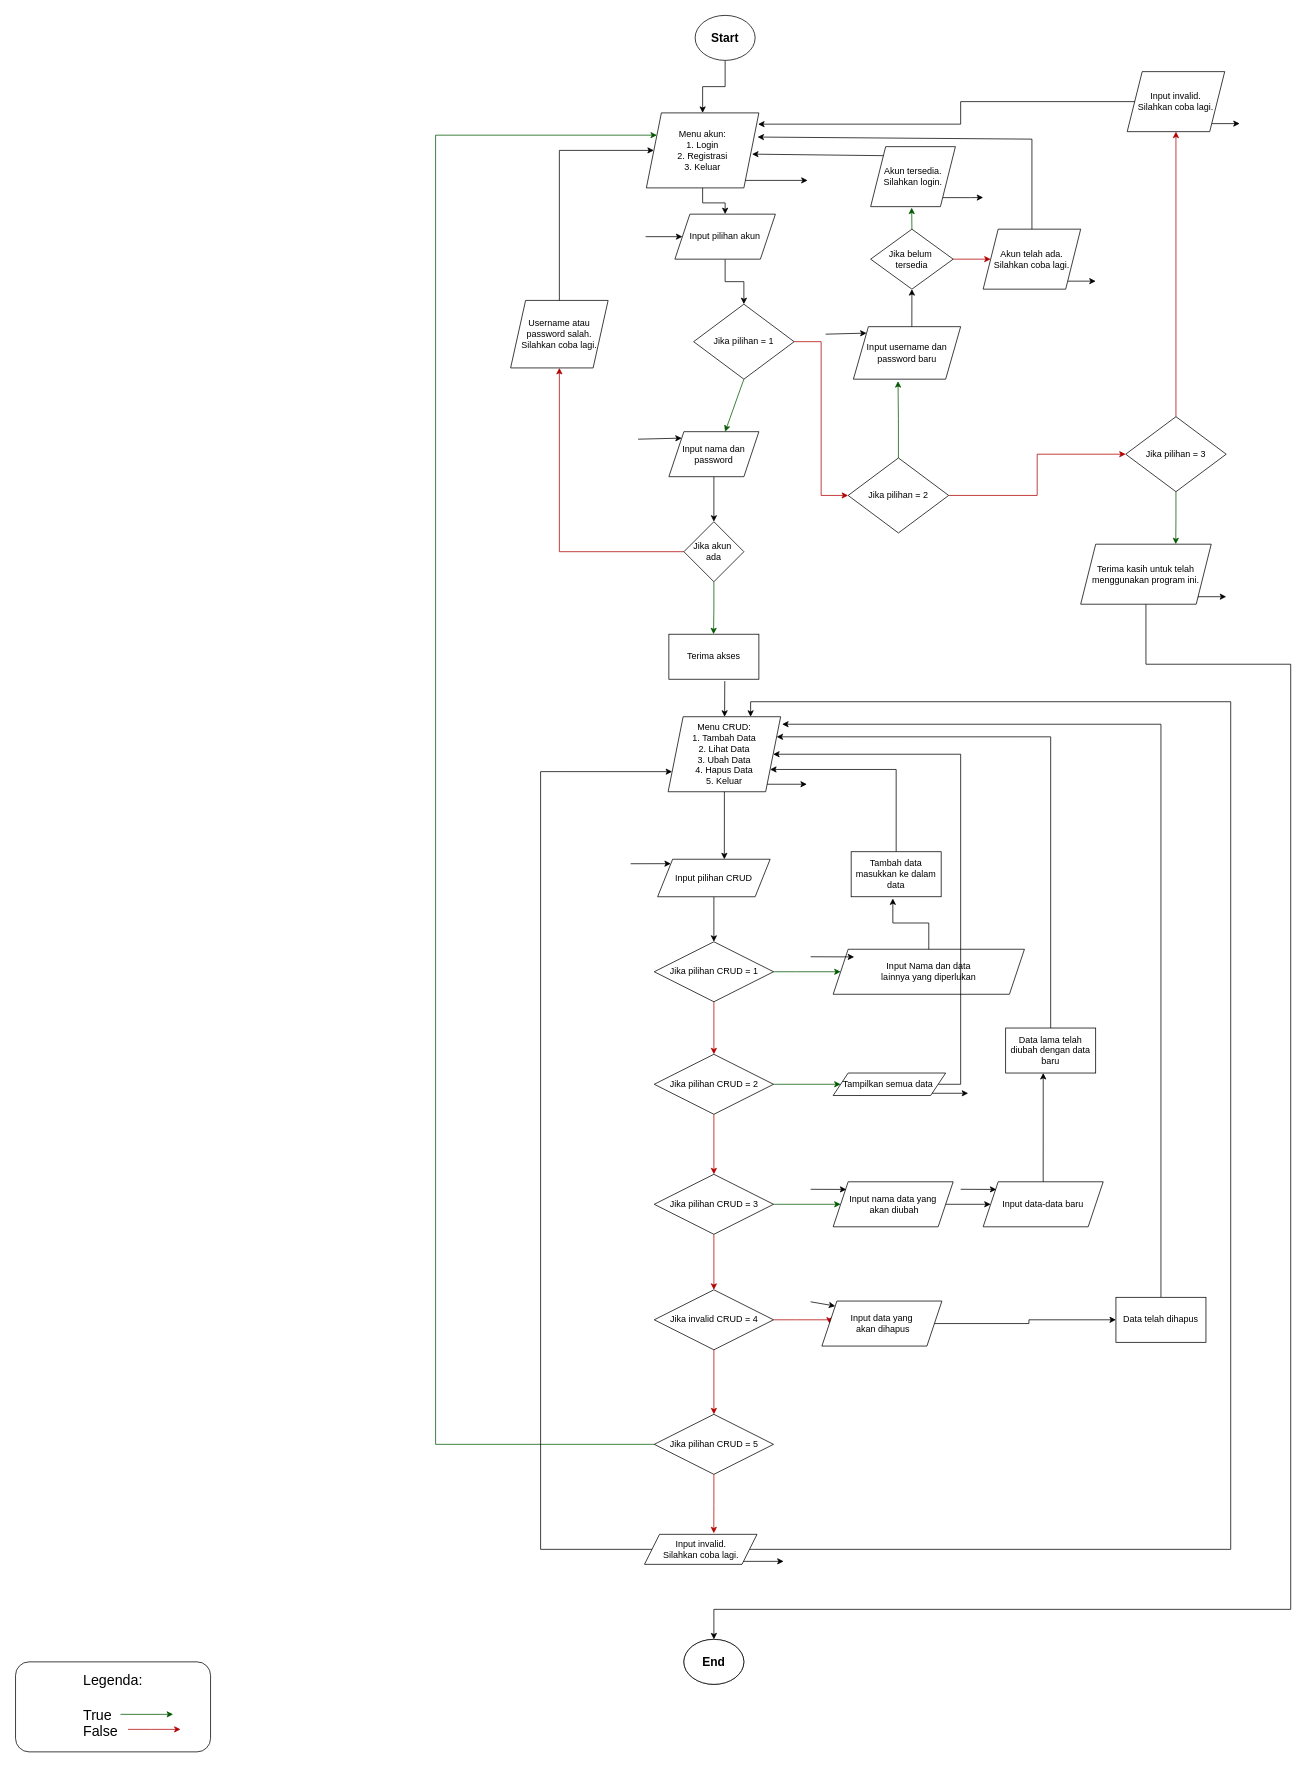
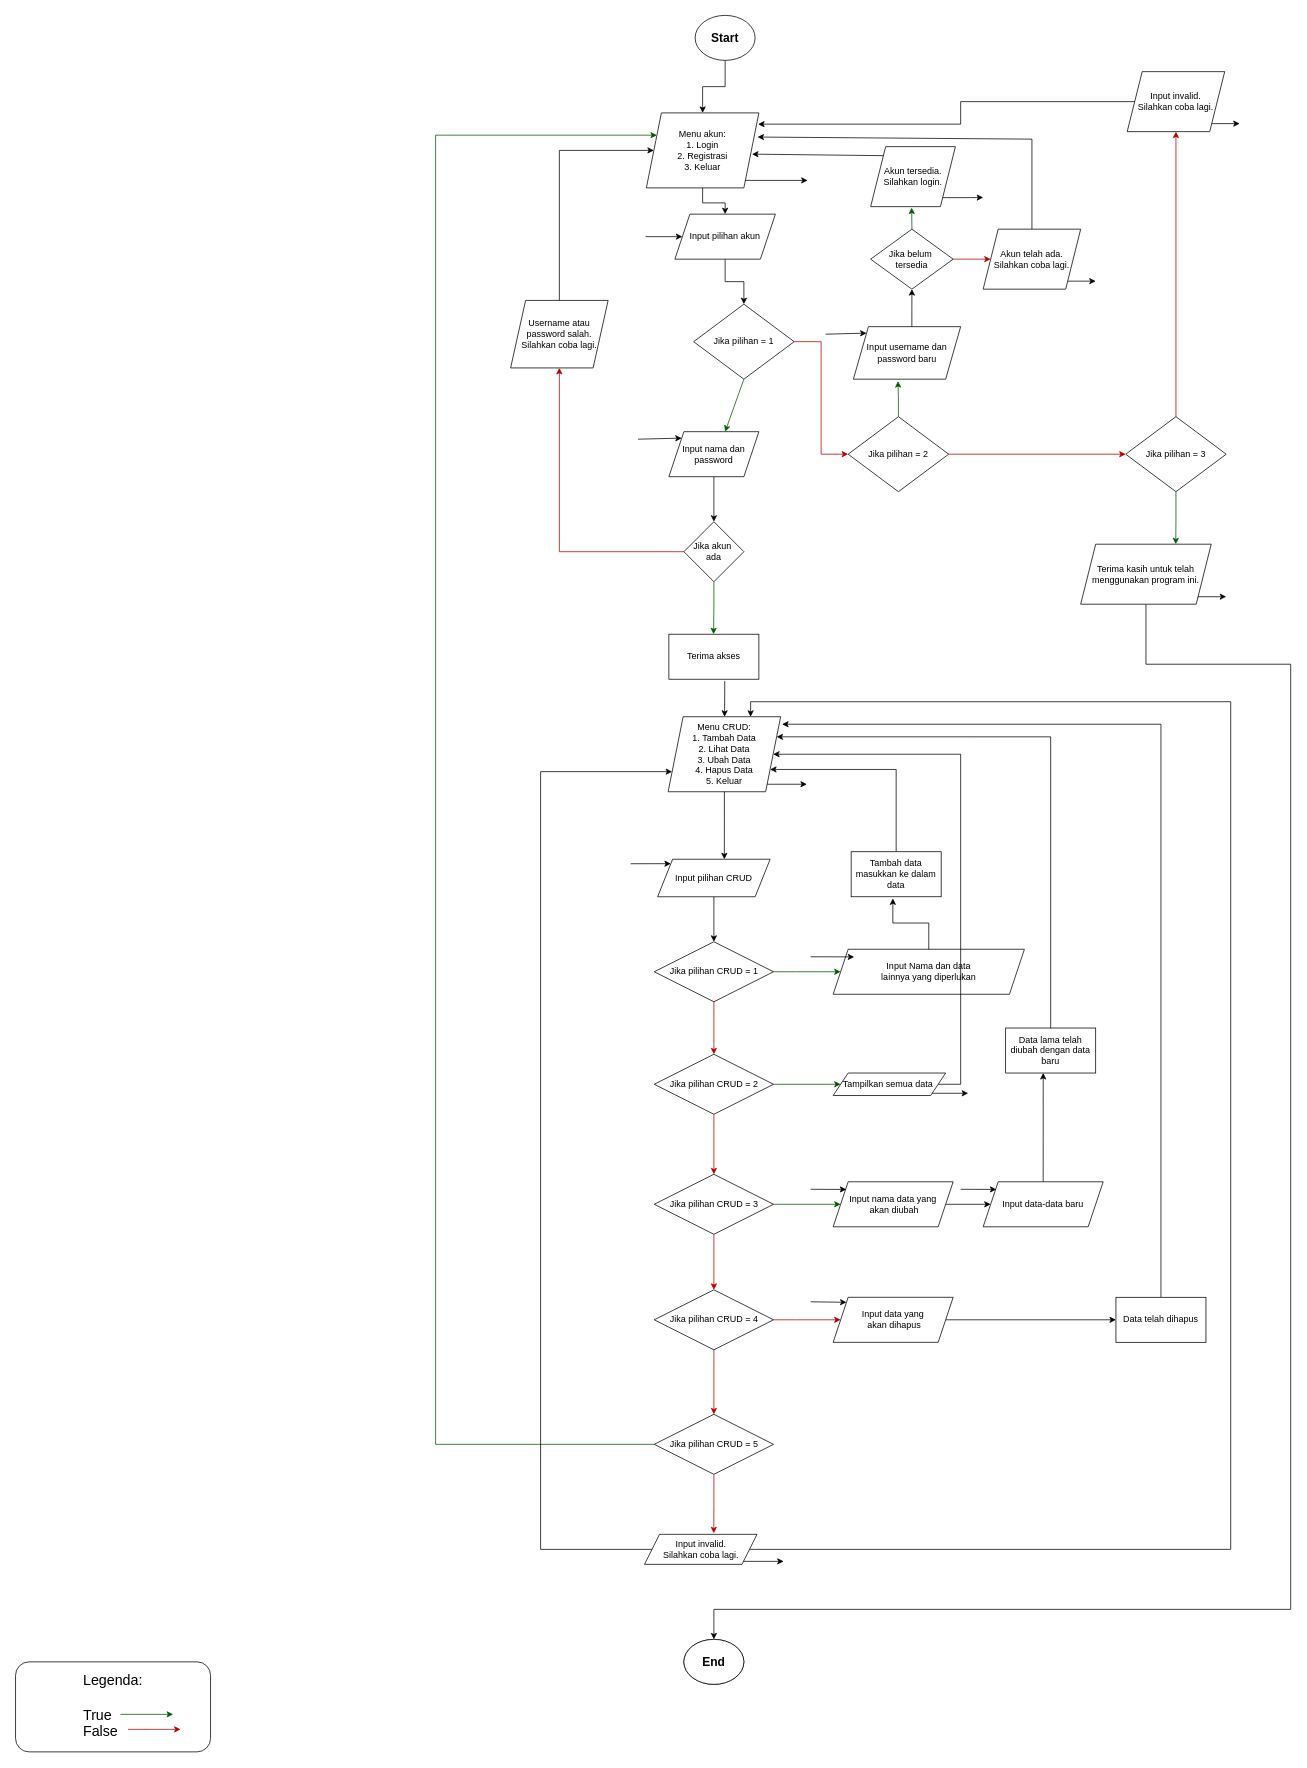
node "Jika pilihan = 2": moved (898, 495) -> (898, 454)
node "Jika invalid CRUD = 4": label "Jika invalid CRUD = 4" -> "Jika pilihan CRUD = 4"
node "Input data yang akan dihapus": moved (882, 1323) -> (893, 1320)
